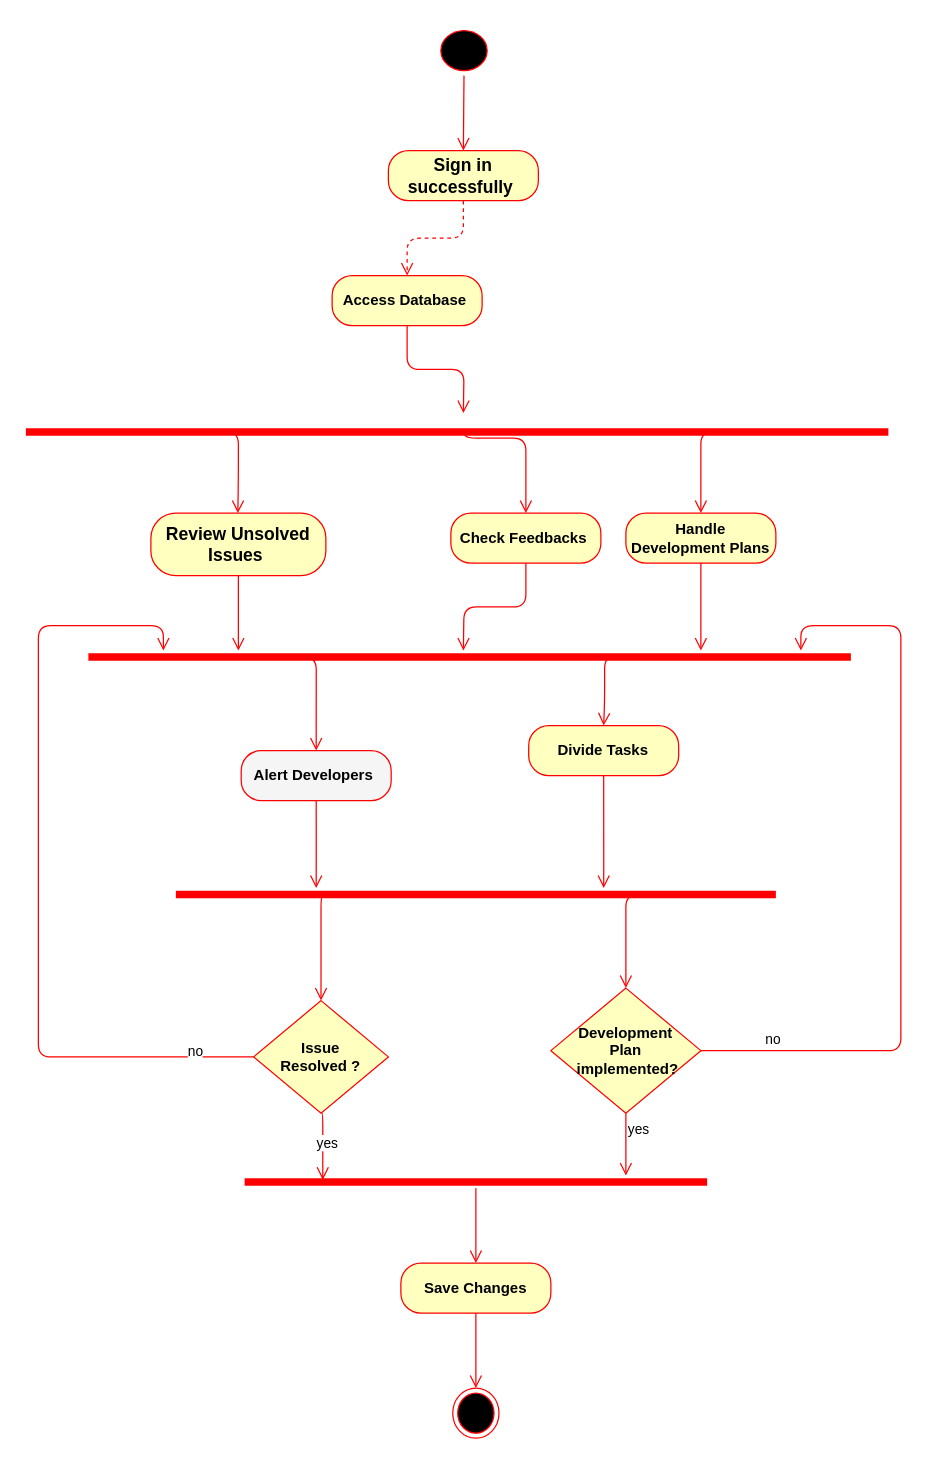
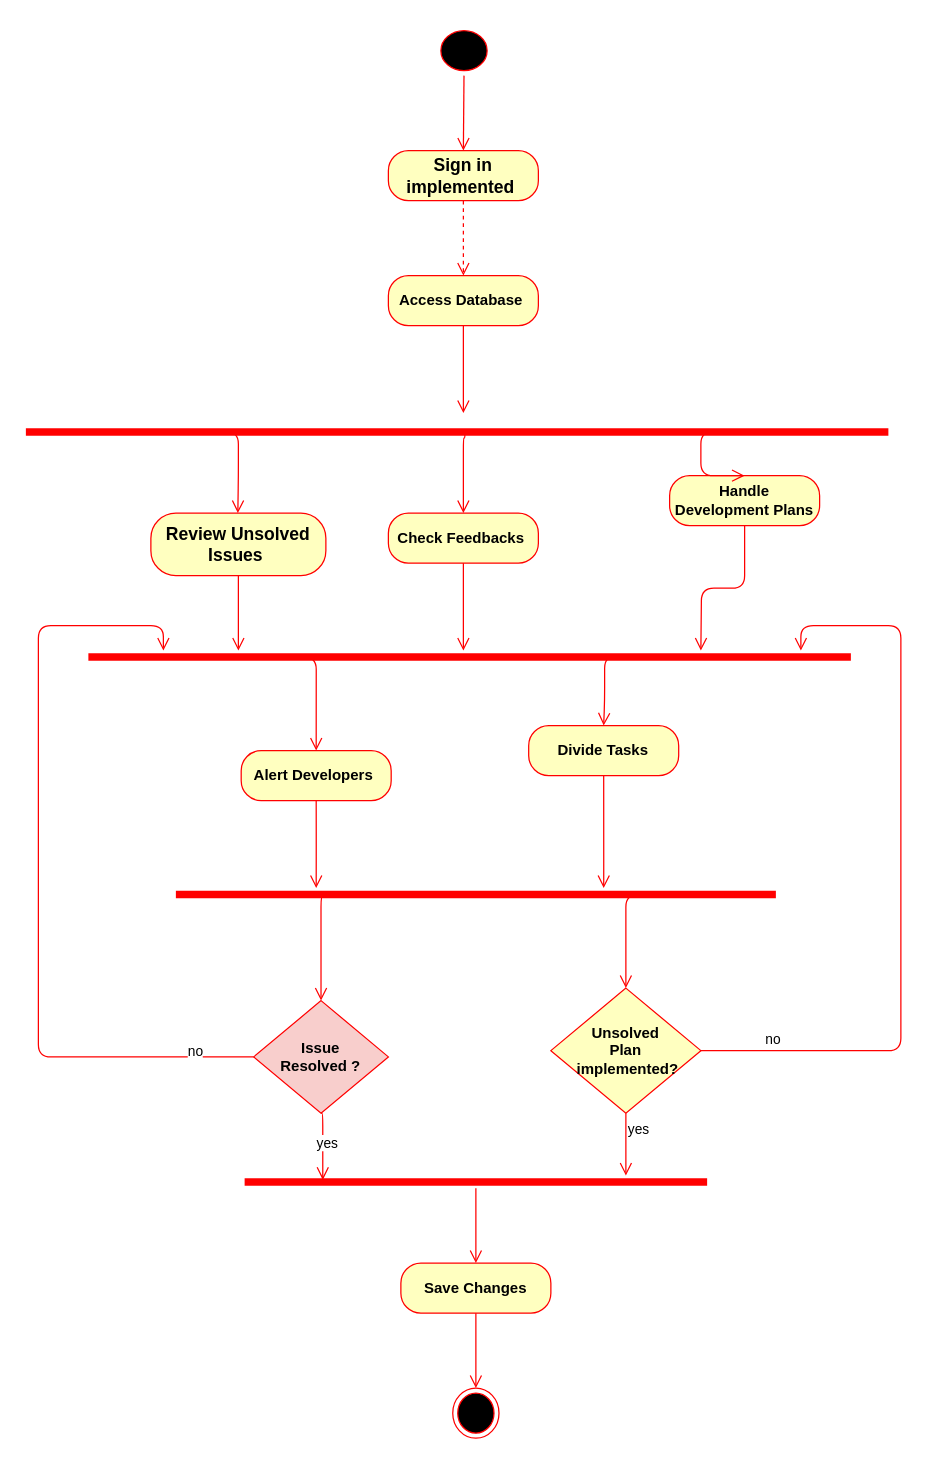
node "Sign in successfully": label "Sign in successfully" -> "Sign in implemented"
node "Access Database": moved (407, 301) -> (463, 301)
node "Check Feedbacks": moved (526, 538) -> (463, 538)
node "Handle Development Plans": moved (701, 538) -> (744, 501)
node "Alert Developers": fillcolor #f5f5f5 -> #ffffc0
node "Development Plan implemented?": label "Development Plan implemented?" -> "Unsolved Plan implemented?"
node "Issue Resolved ?": fillcolor #ffffc0 -> #f8cecc
